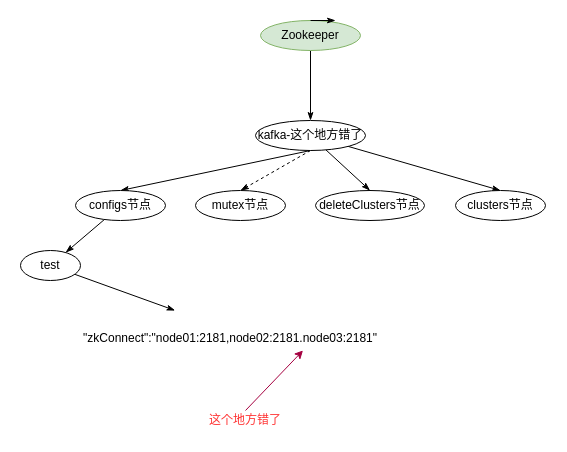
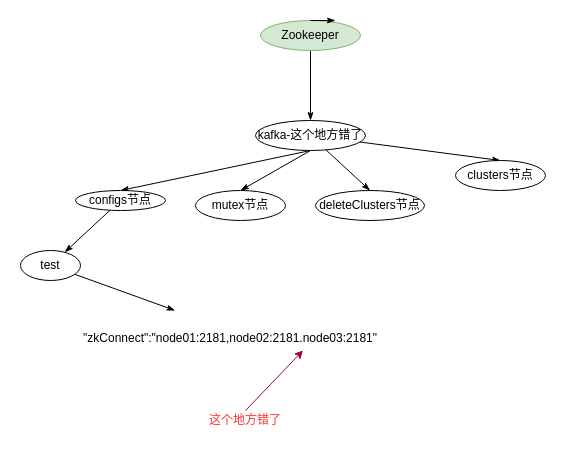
edge "kafka-这个地方错了" -> "mutex节点": style dashed -> solid
node "configs节点": size 90x30 -> 90x20
node "clusters节点": moved (501, 206) -> (501, 176)
